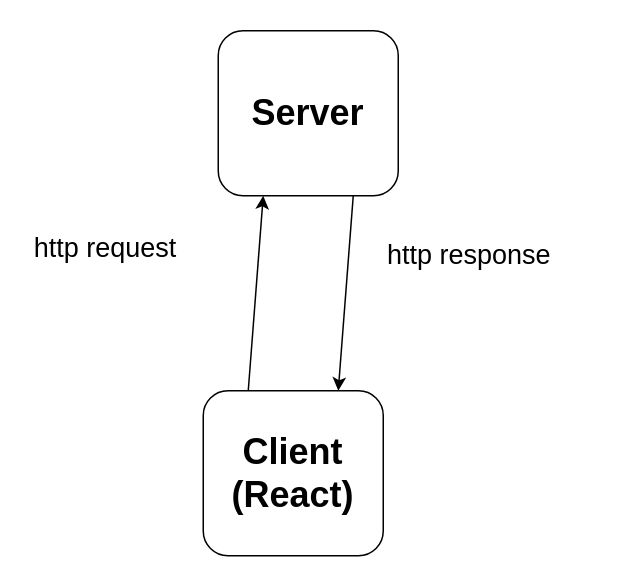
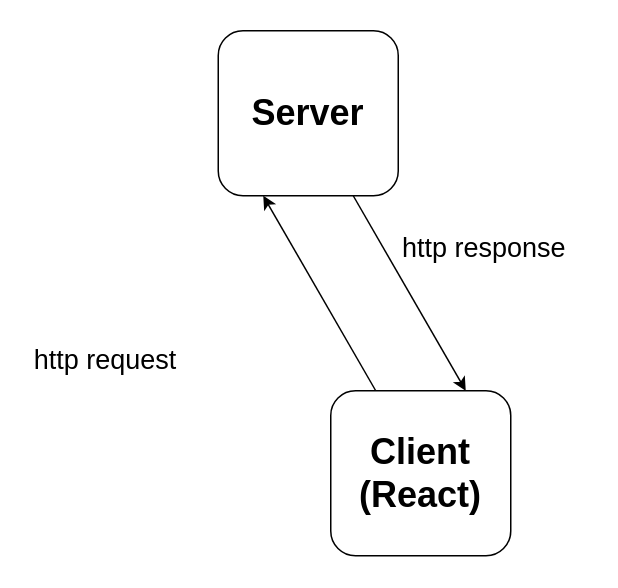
node "http request": moved (106, 248) -> (106, 361)
node "http response": moved (470, 256) -> (485, 248)
node "Client (React)": moved (293, 473) -> (421, 473)
